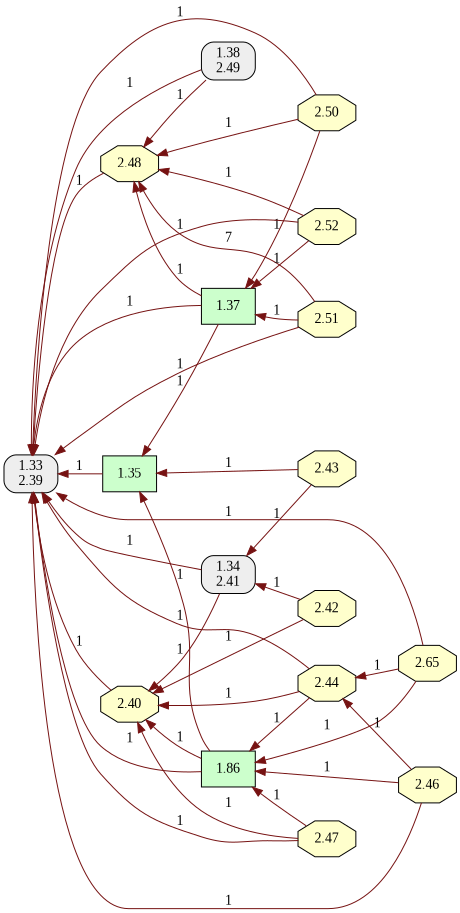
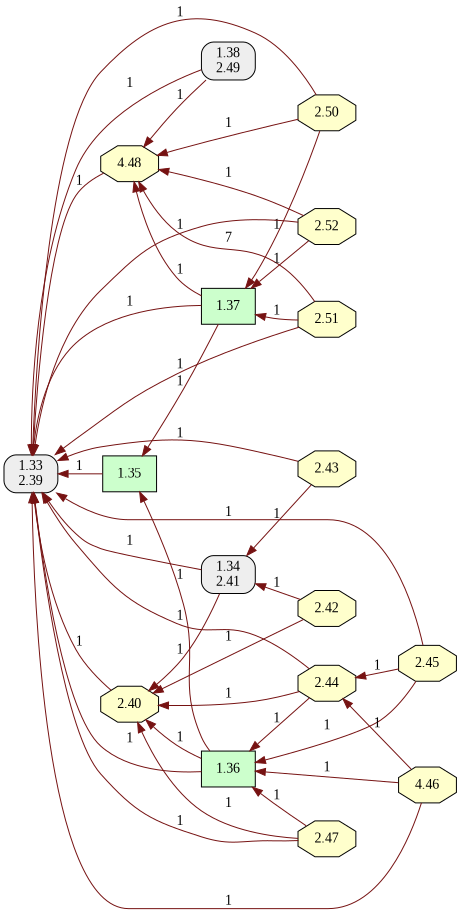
node "2.48": label "2.48" -> "4.48"
edge "2.43" -> "1.35": now "2.43" -> "1.33 2.39"
node "2.65": label "2.65" -> "2.45"
node "1.86": label "1.86" -> "1.36"
node "2.46": label "2.46" -> "4.46"
